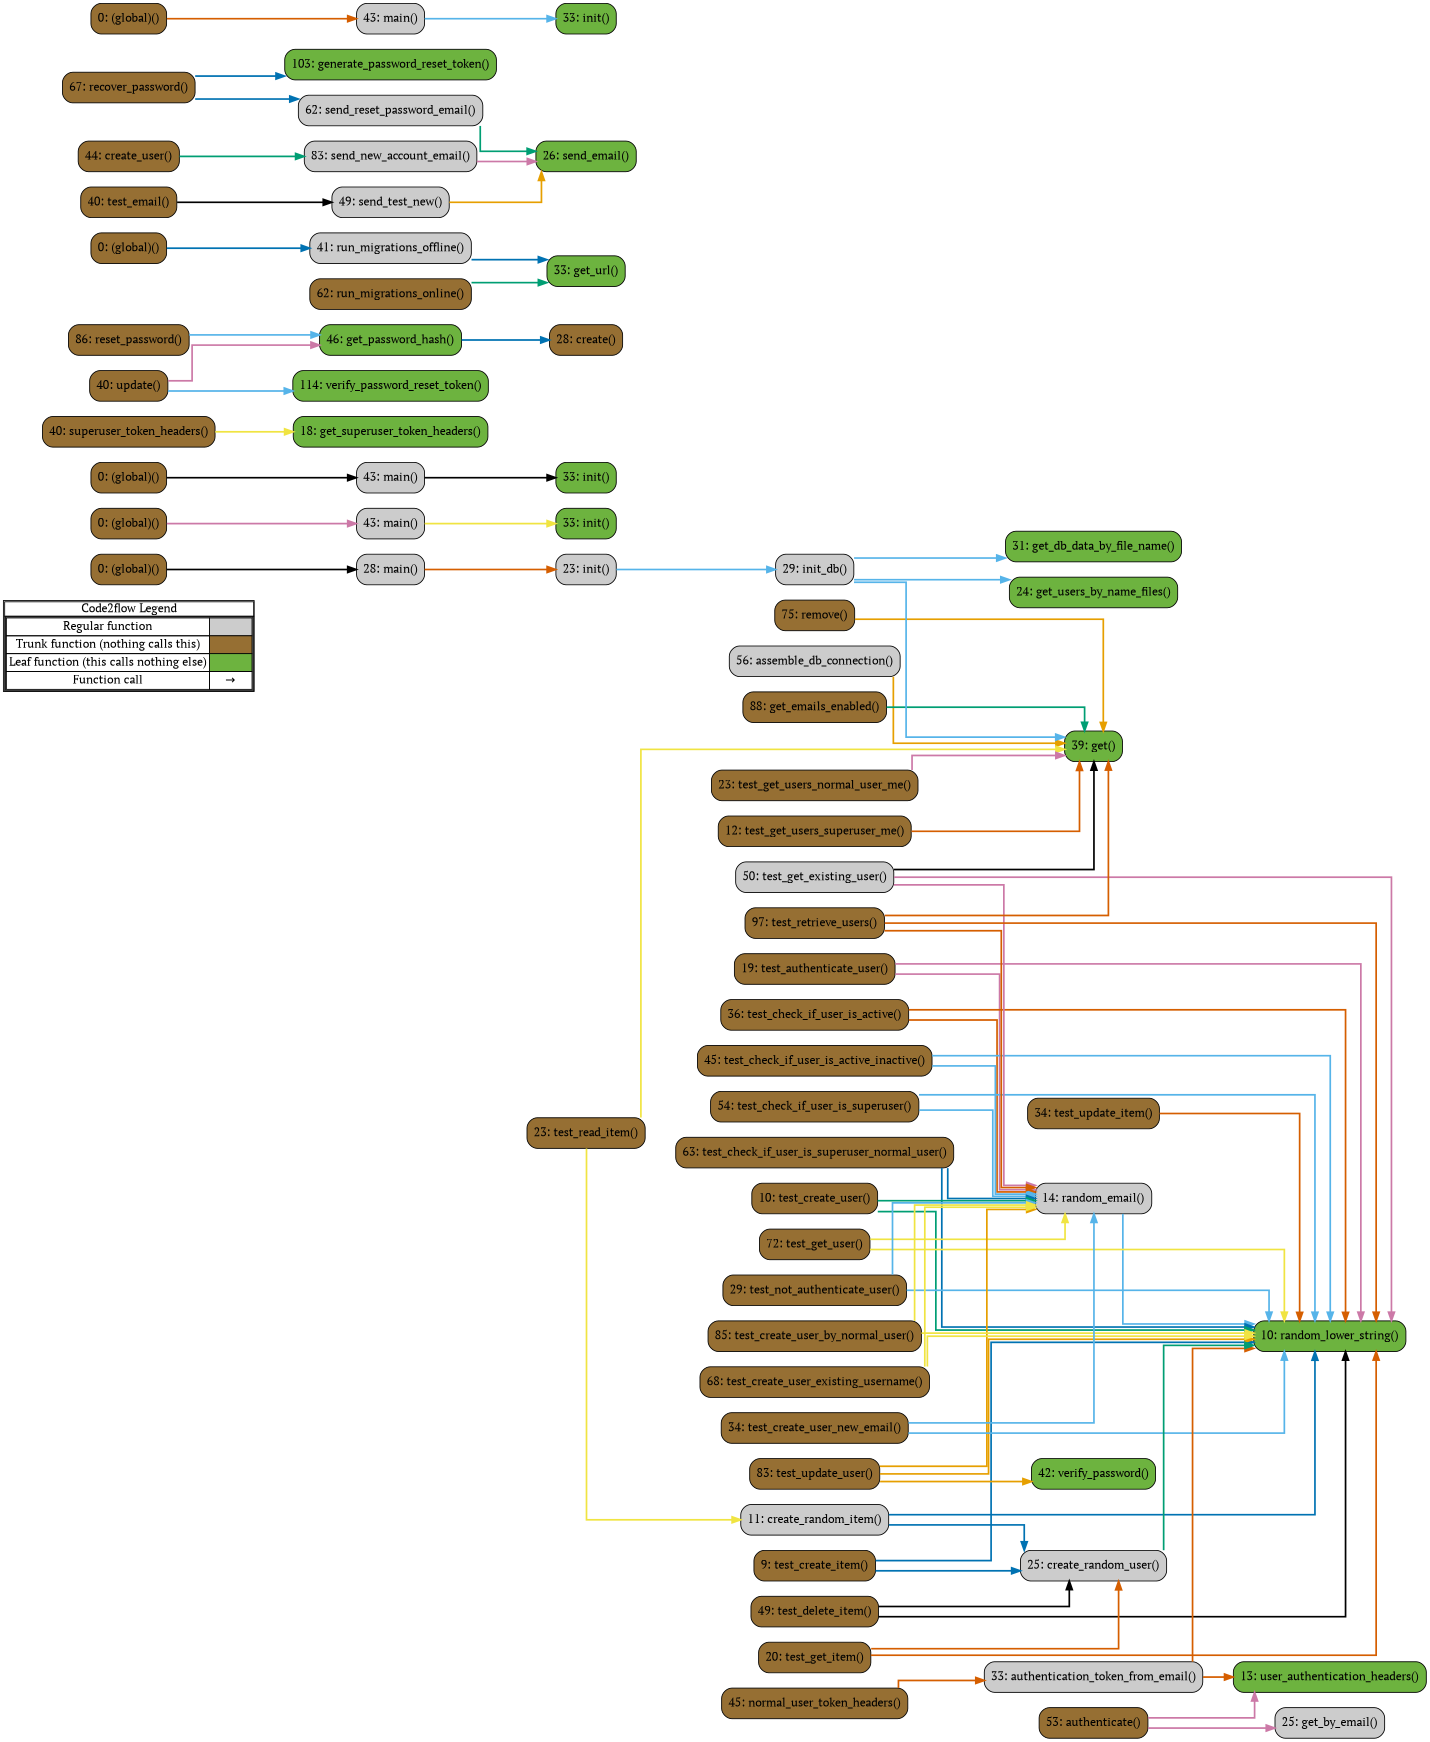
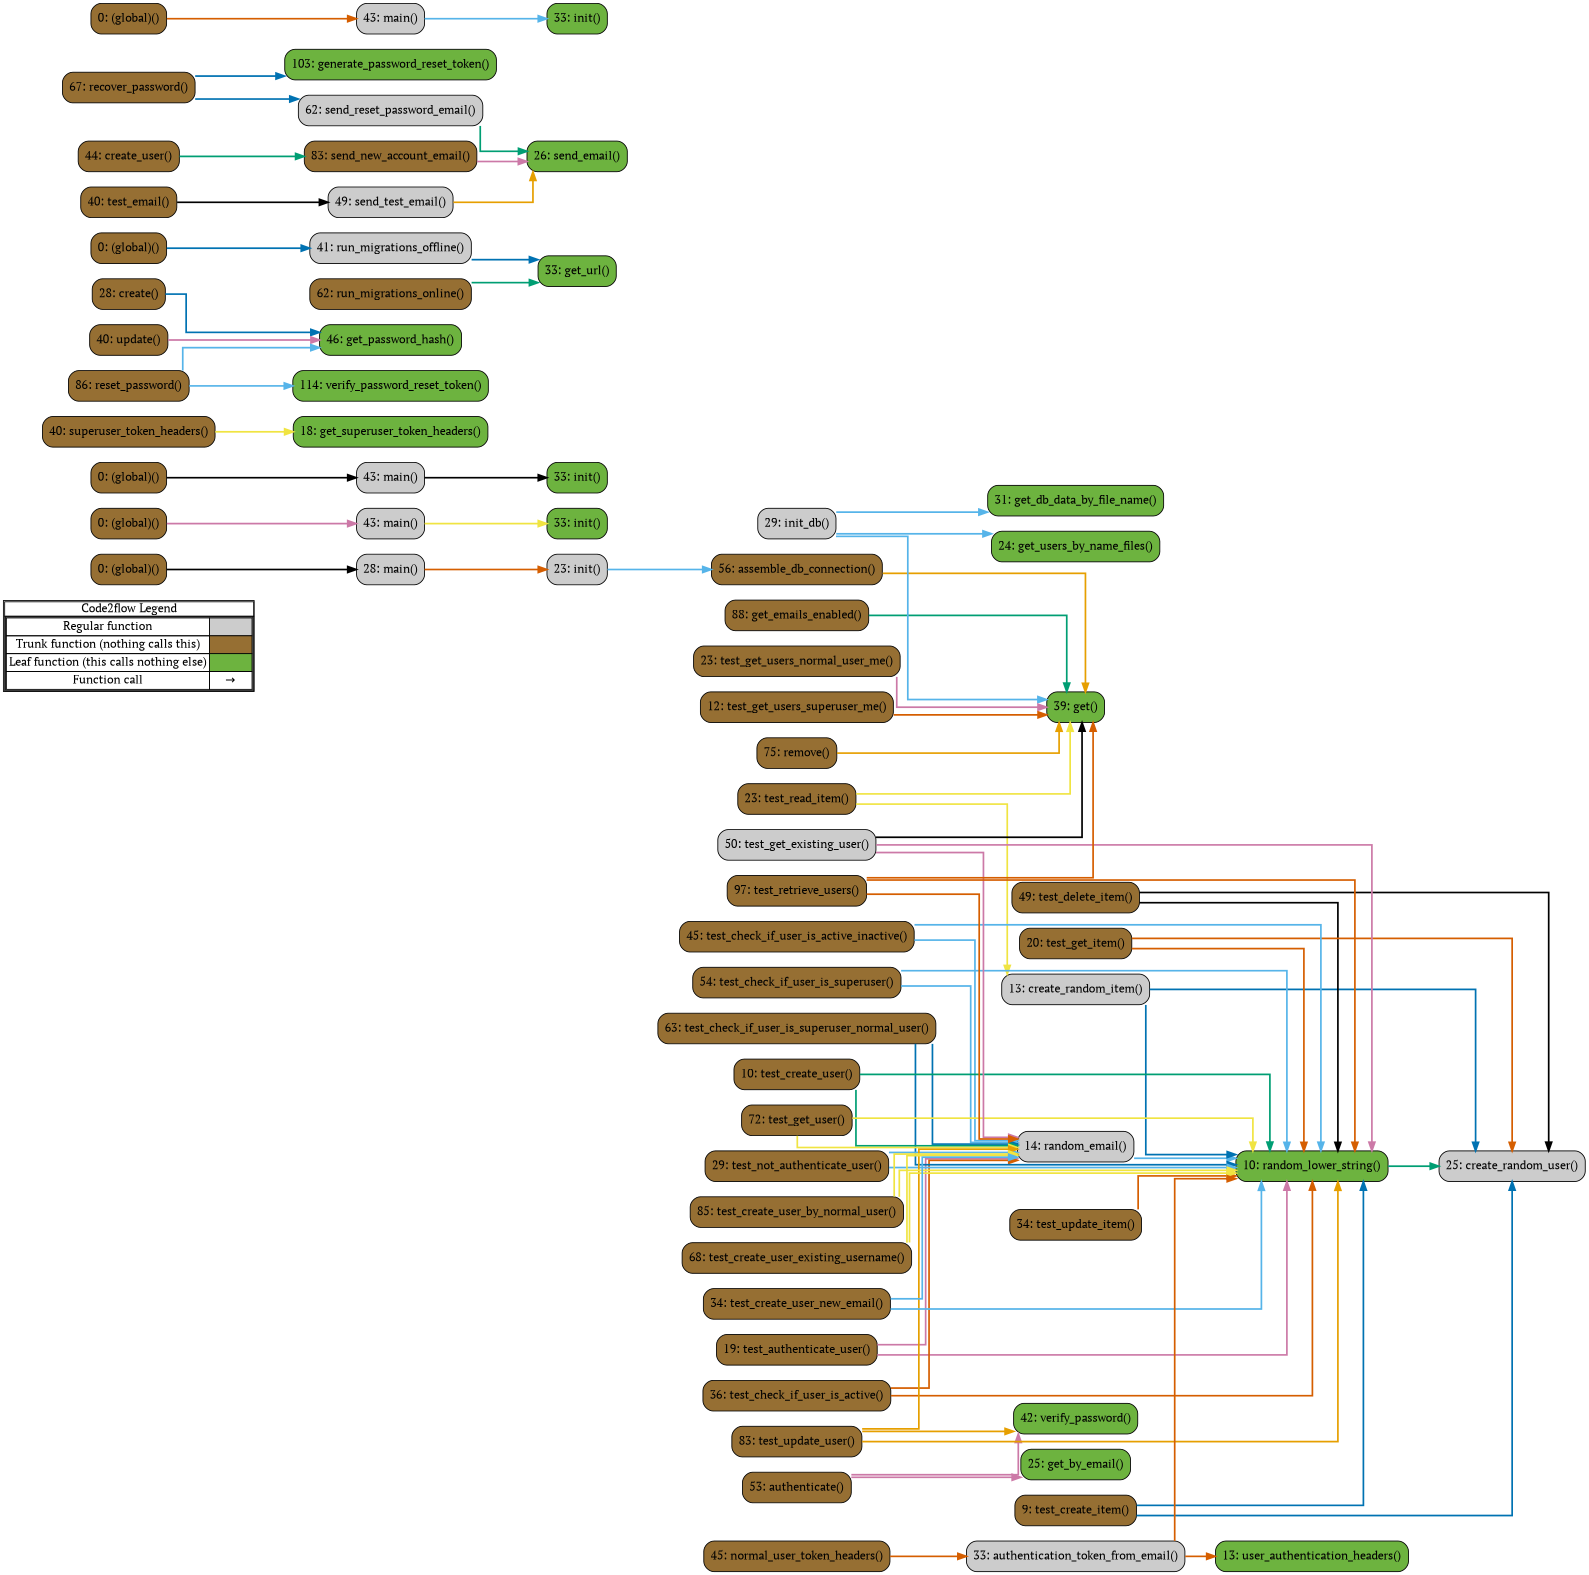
node "83: send_new_account_email()": fillcolor #cccccc -> #966f33
node "49: send_test_new()": label "49: send_test_new()" -> "49: send_test_email()"
edge "46: get_password_hash()" -> "28: create()": reversed
edge "40: update()" -> "114: verify_password_reset_token()": now "86: reset_password()" -> "114: verify_password_reset_token()"
edge "23: init()" -> "29: init_db()": now "23: init()" -> "56: assemble_db_connection()"
node "56: assemble_db_connection()": fillcolor #cccccc -> #966f33
edge "25: create_random_user()" -> "10: random_lower_string()": reversed
node "11: create_random_item()": label "11: create_random_item()" -> "13: create_random_item()"
edge "53: authenticate()" -> "13: user_authentication_headers()": now "53: authenticate()" -> "42: verify_password()"
node "25: get_by_email()": fillcolor #cccccc -> #6db33f
